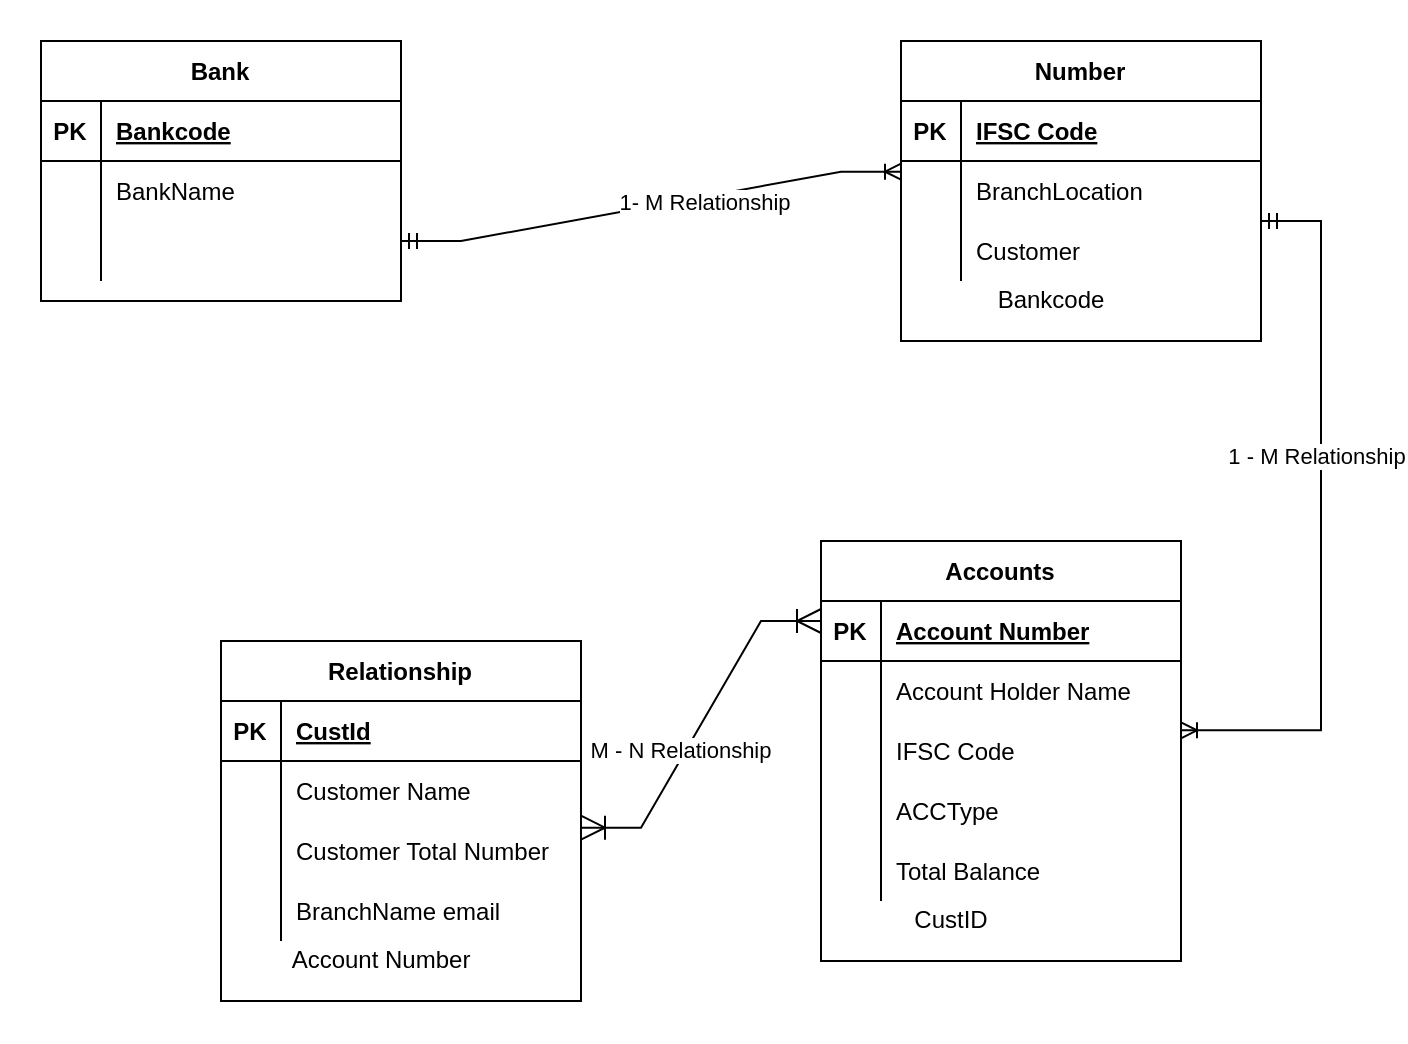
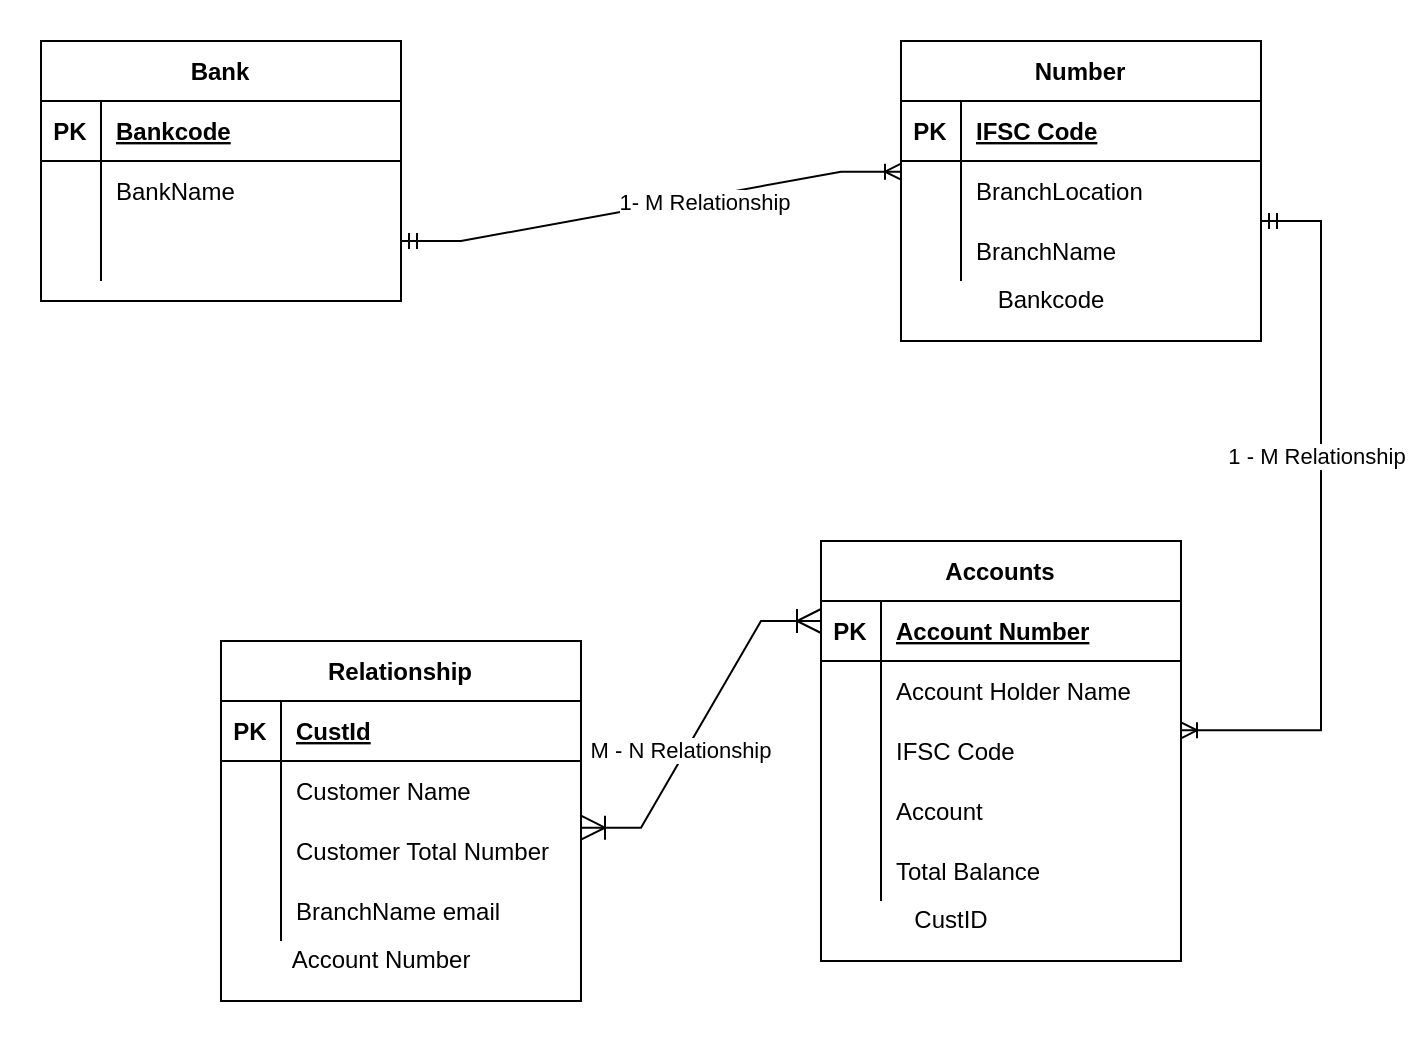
node "Customer": label "Customer" -> "BranchName"
node "ACCType": label "ACCType" -> "Account"
